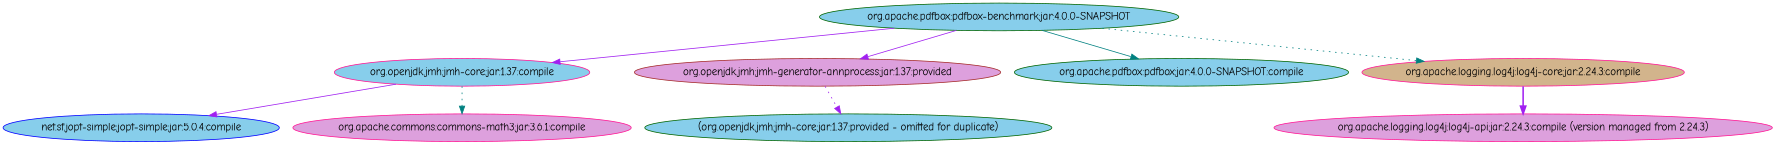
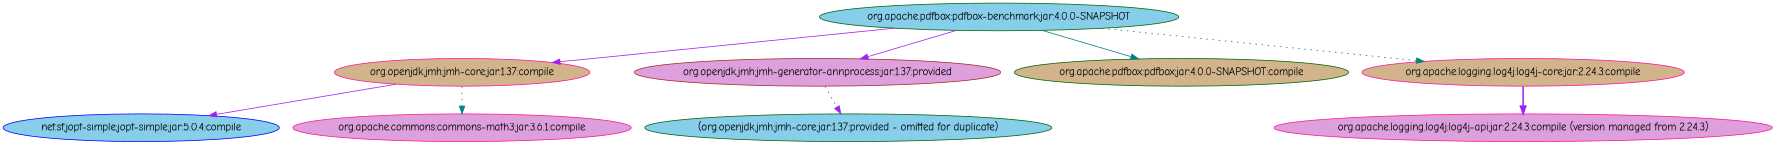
node "org.openjdk.jmh:jmh-core:jar:1.37:compile": fillcolor skyblue -> tan
node "org.apache.pdfbox:pdfbox:jar:4.0.0-SNAPSHOT:compile": fillcolor skyblue -> tan
